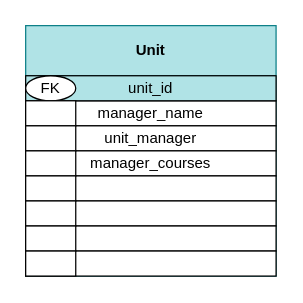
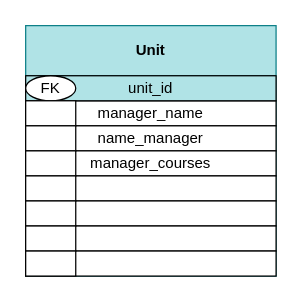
node "unit_manager": label "unit_manager" -> "name_manager"
